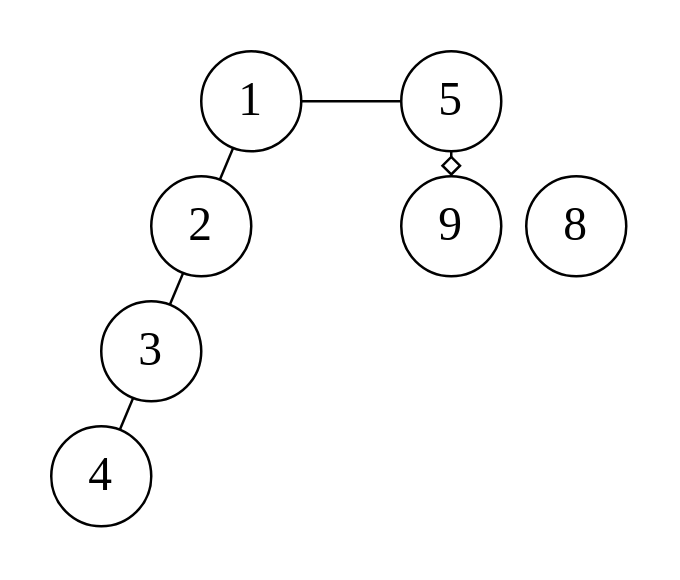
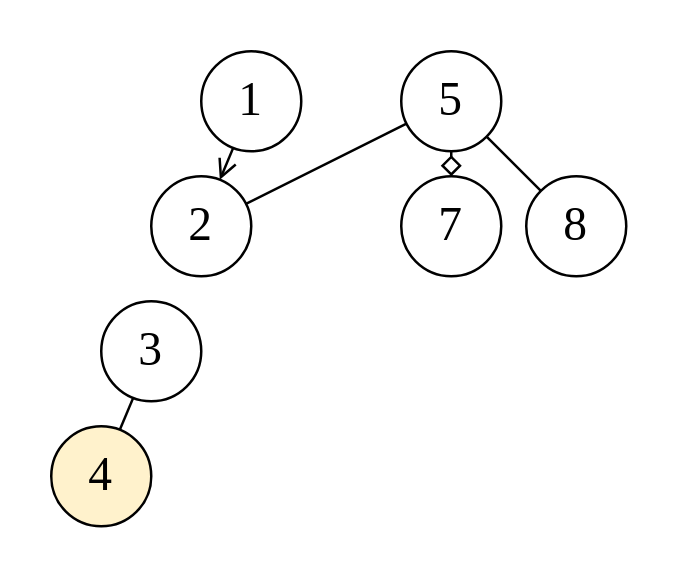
edge "1" -- "5": now "8" -- "5"
edge "1" -- "2": arrowhead none -> open
node "9": label "9" -> "7"
edge "2" -- "3": now "2" -- "5"
node "4": fillcolor #ffffff -> #fff2cc
